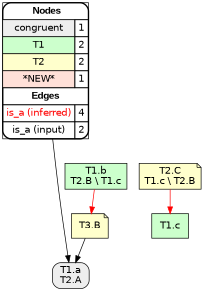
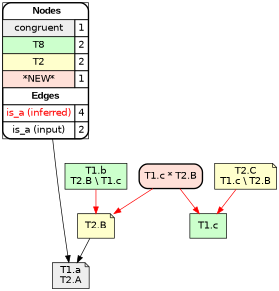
node "Nodes": text "T1" -> "T8"
node "T1.c * T2.B": added
node "T3.B": label "T3.B" -> "T2.B"
node "T1.a T2.A": shape box -> note
